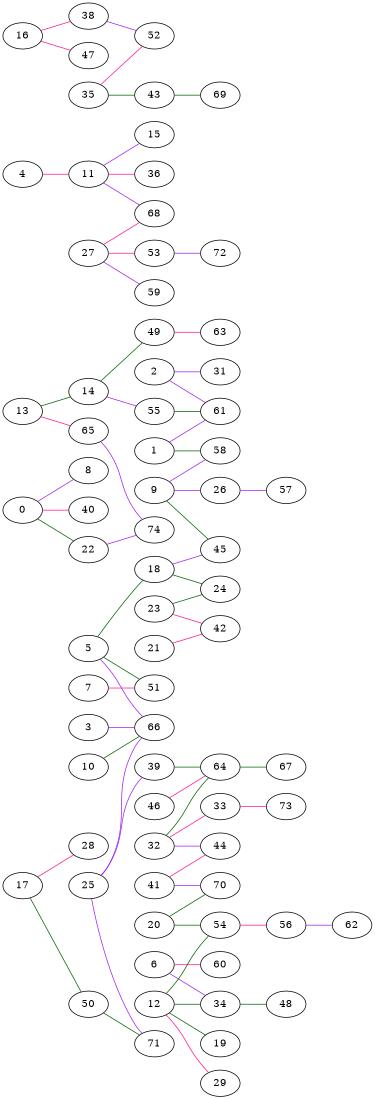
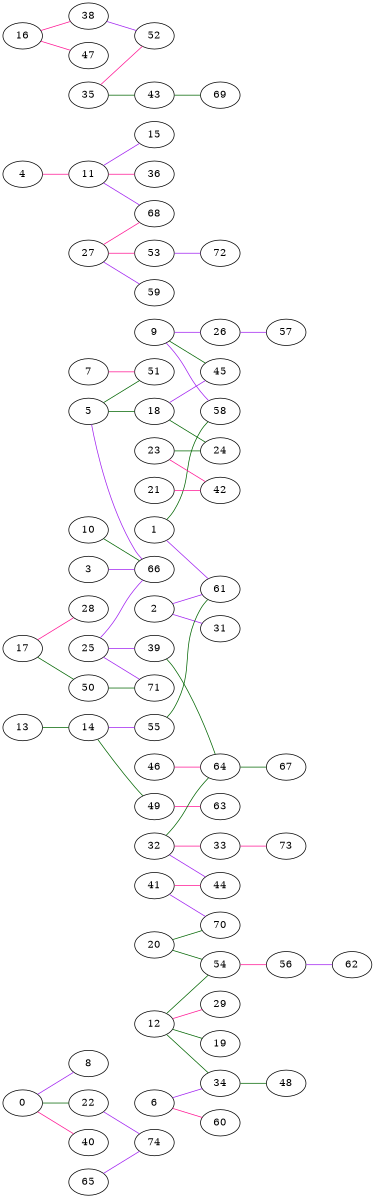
edge "13" -- "65": removed
